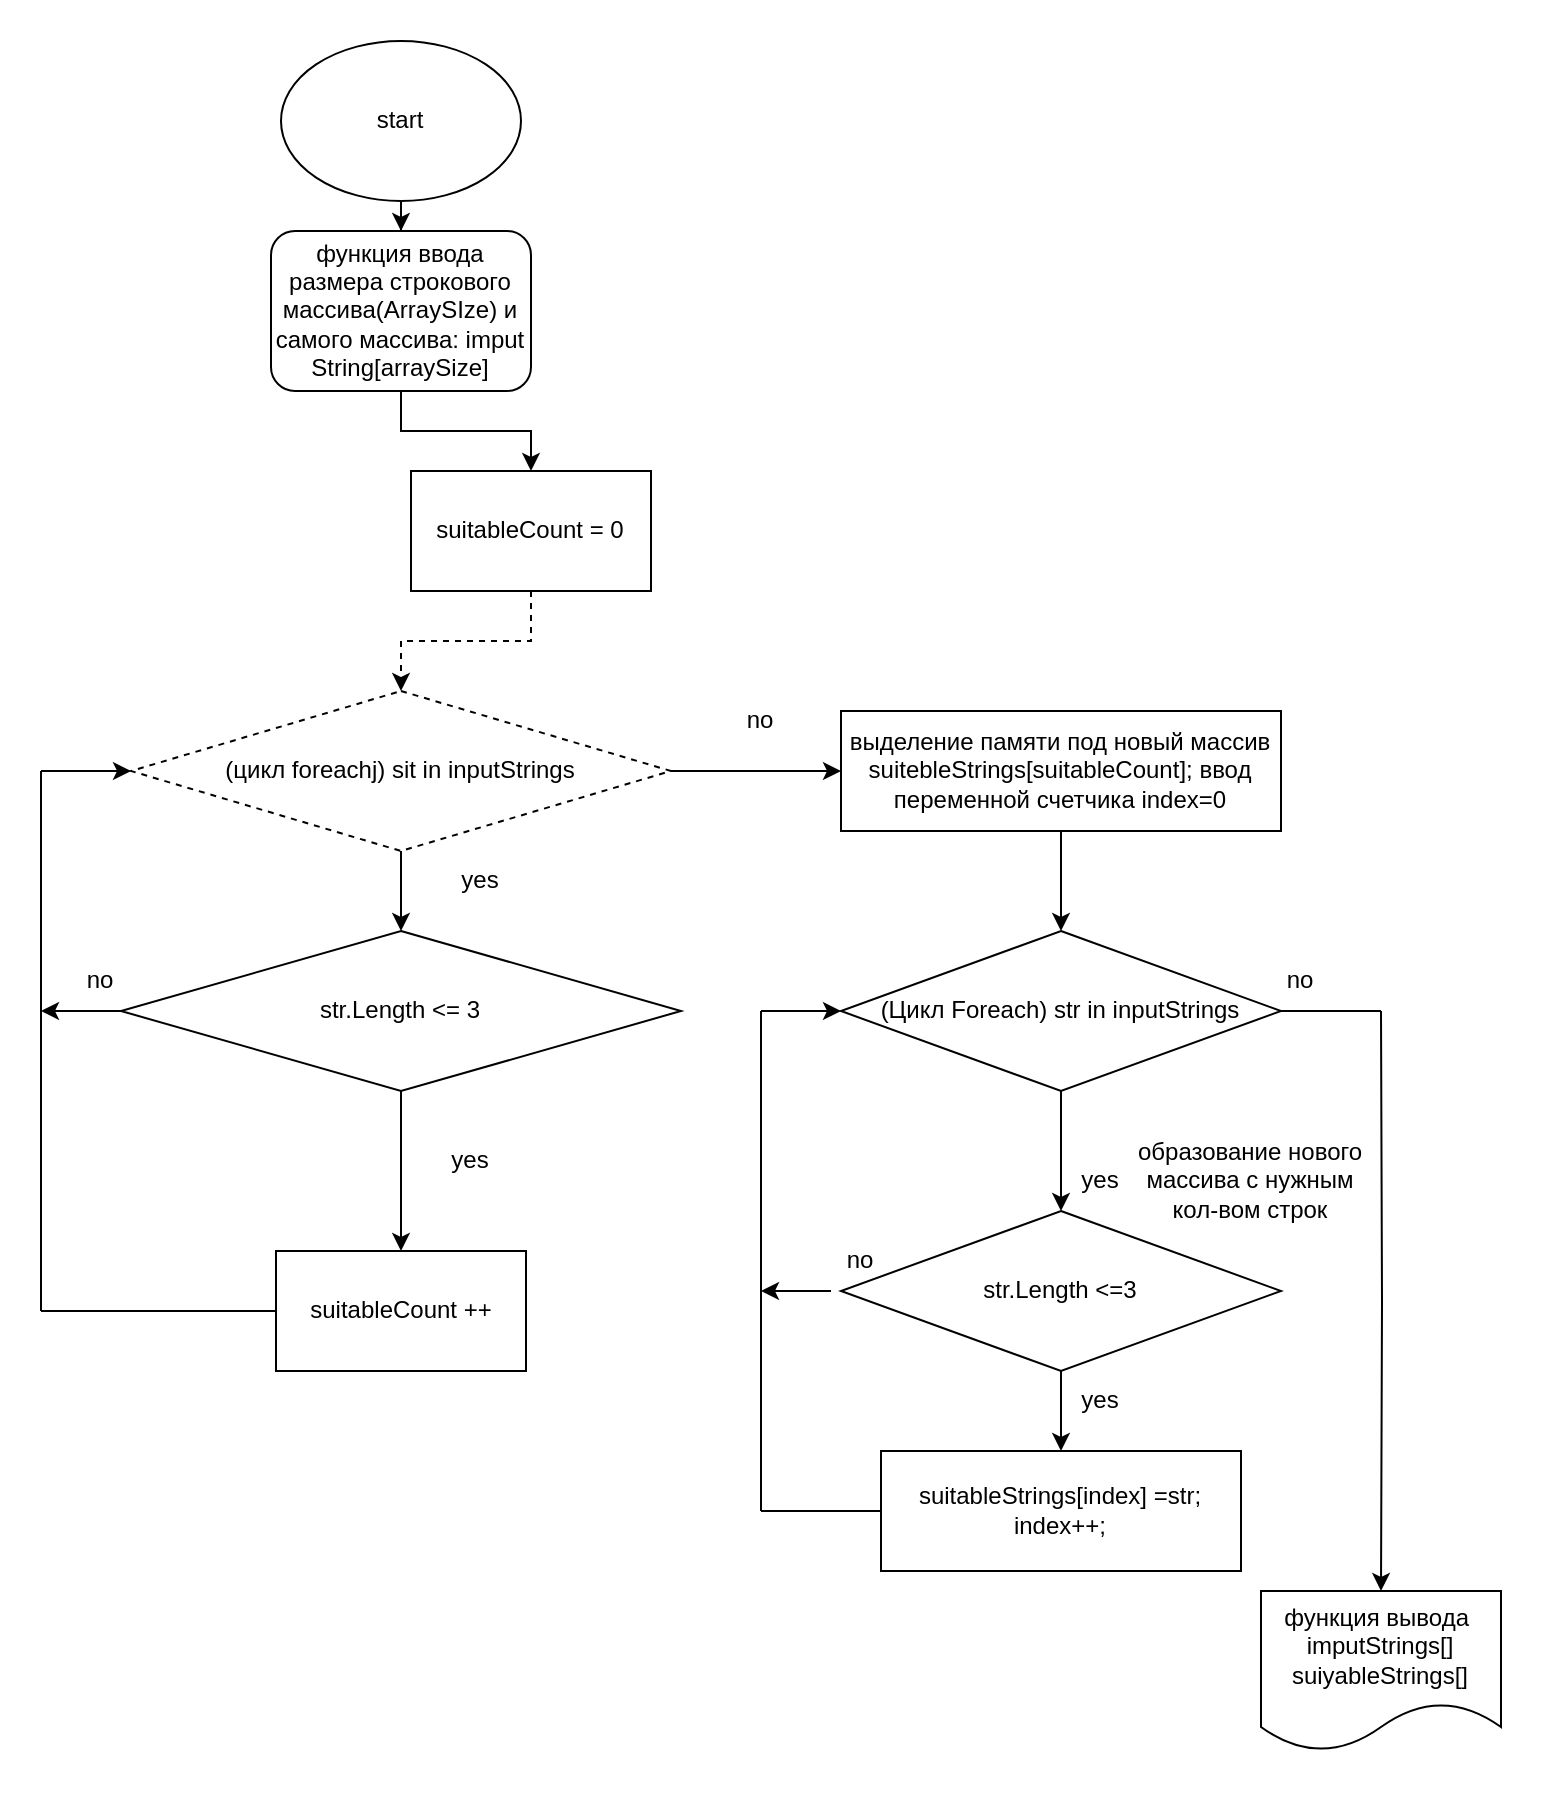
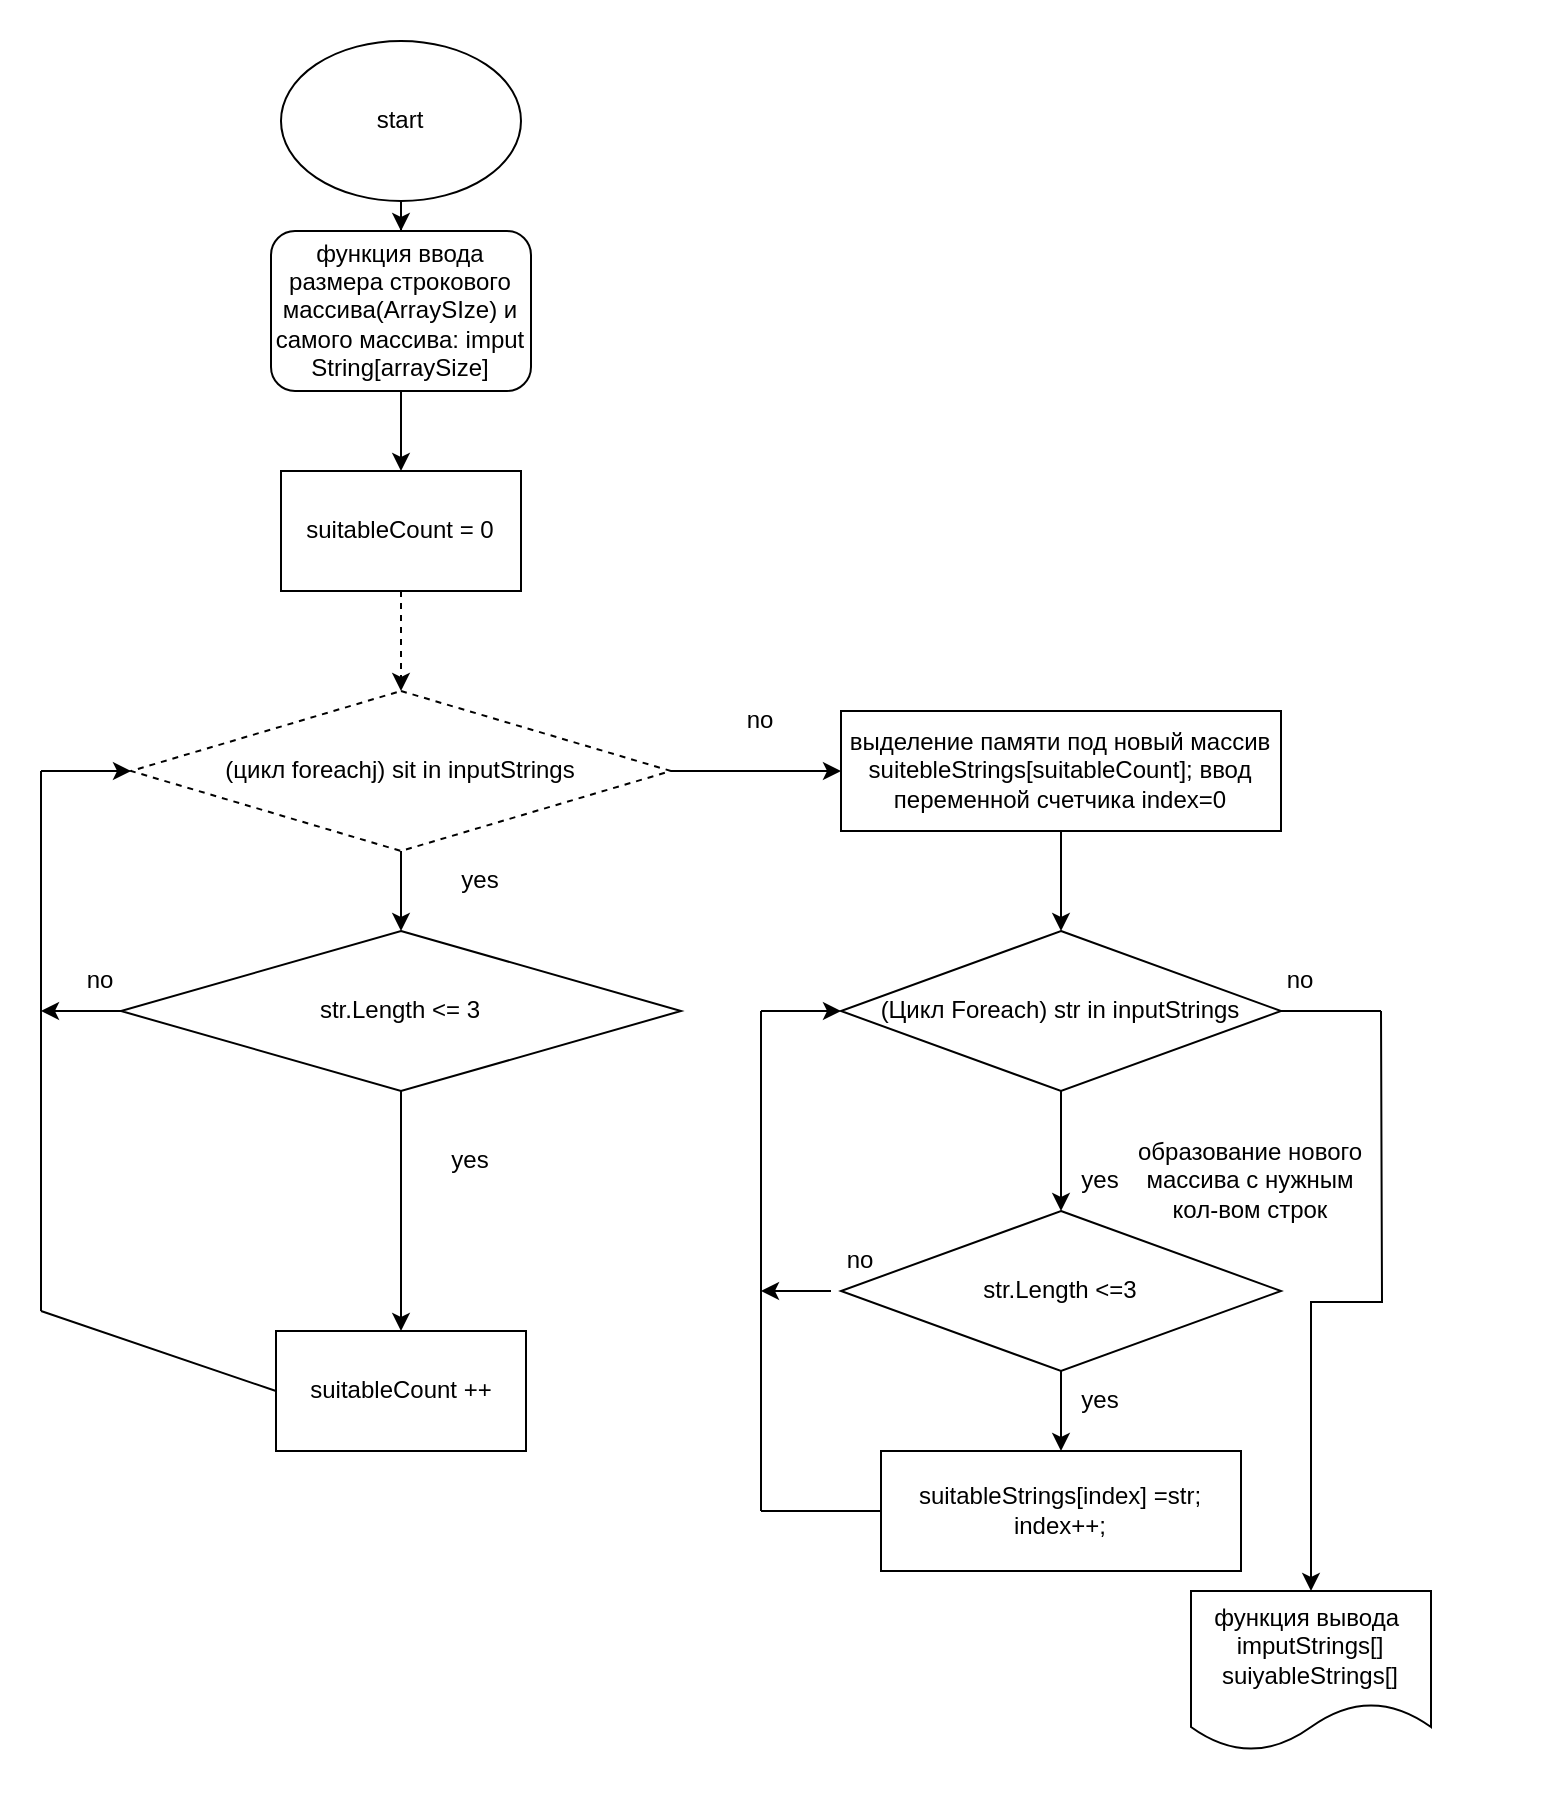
node "suitableCount = 0": moved (531, 531) -> (401, 531)
node "suitableCount ++": moved (401, 1311) -> (401, 1391)
node "функция вывода imputStrings[] suiyableStrings[]": moved (1381, 1671) -> (1311, 1671)
